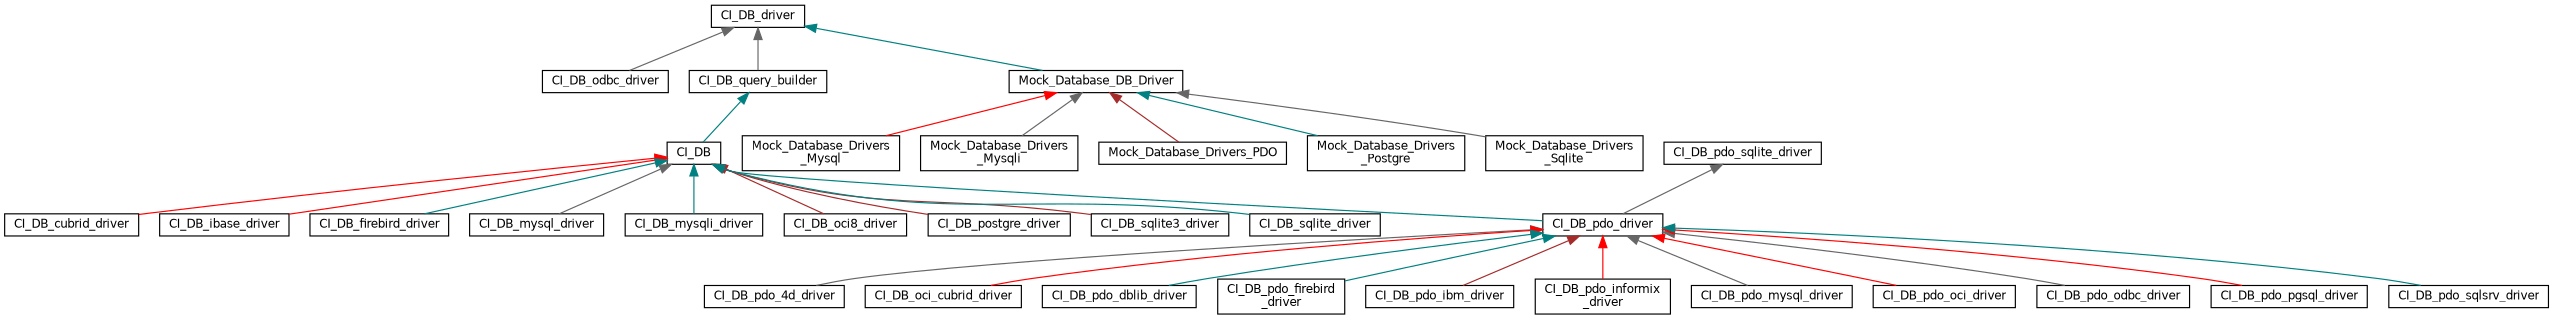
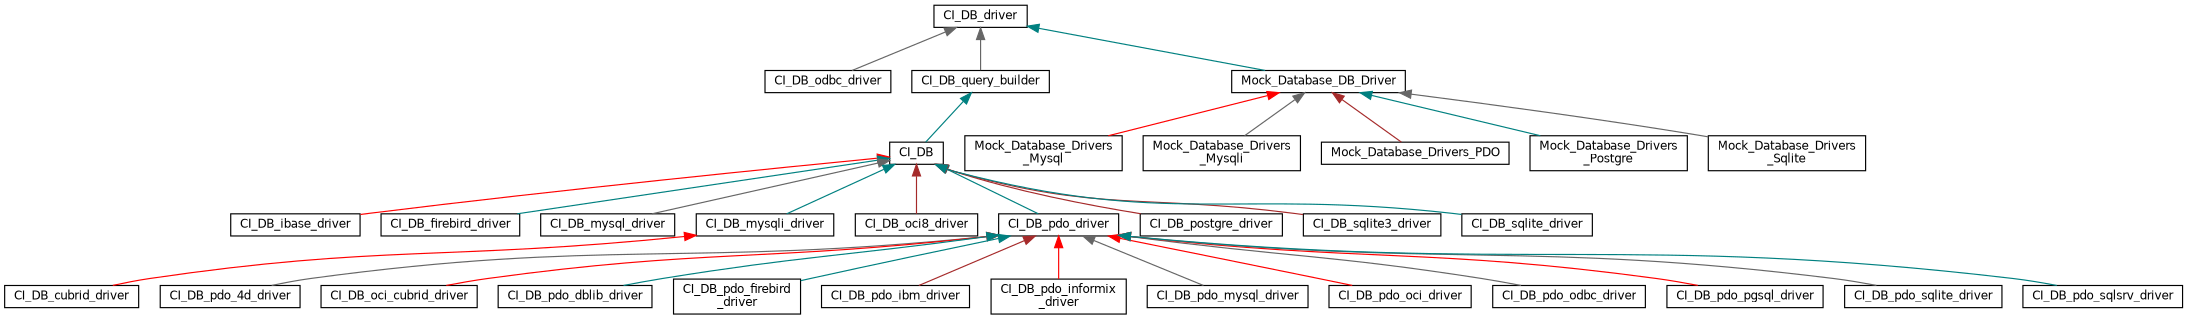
edge "CI_DB_cubrid_driver" -> "CI_DB": now "CI_DB_cubrid_driver" -> "CI_DB_mysqli_driver"
edge "CI_DB_pdo_driver" -> "CI_DB_pdo_sqlite_driver": reversed
